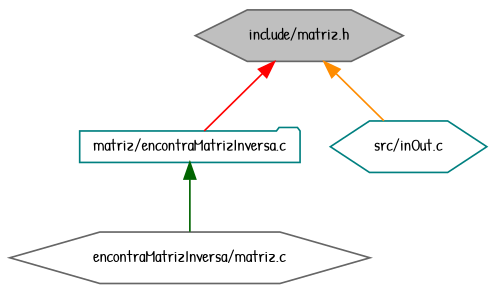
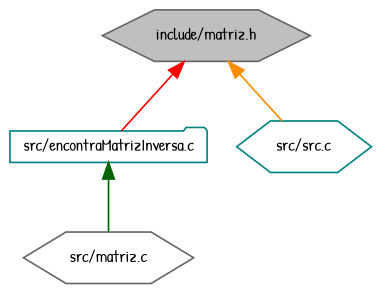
node "matriz/encontraMatrizInversa.c": label "matriz/encontraMatrizInversa.c" -> "src/encontraMatrizInversa.c"
node "src/inOut.c": label "src/inOut.c" -> "src/src.c"
node "encontraMatrizInversa/matriz.c": label "encontraMatrizInversa/matriz.c" -> "src/matriz.c"
